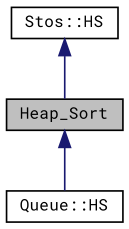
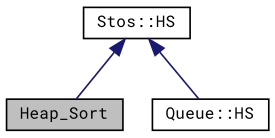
edge "Queue::HS" -> "Heap_Sort": now "Queue::HS" -> "Stos::HS"
